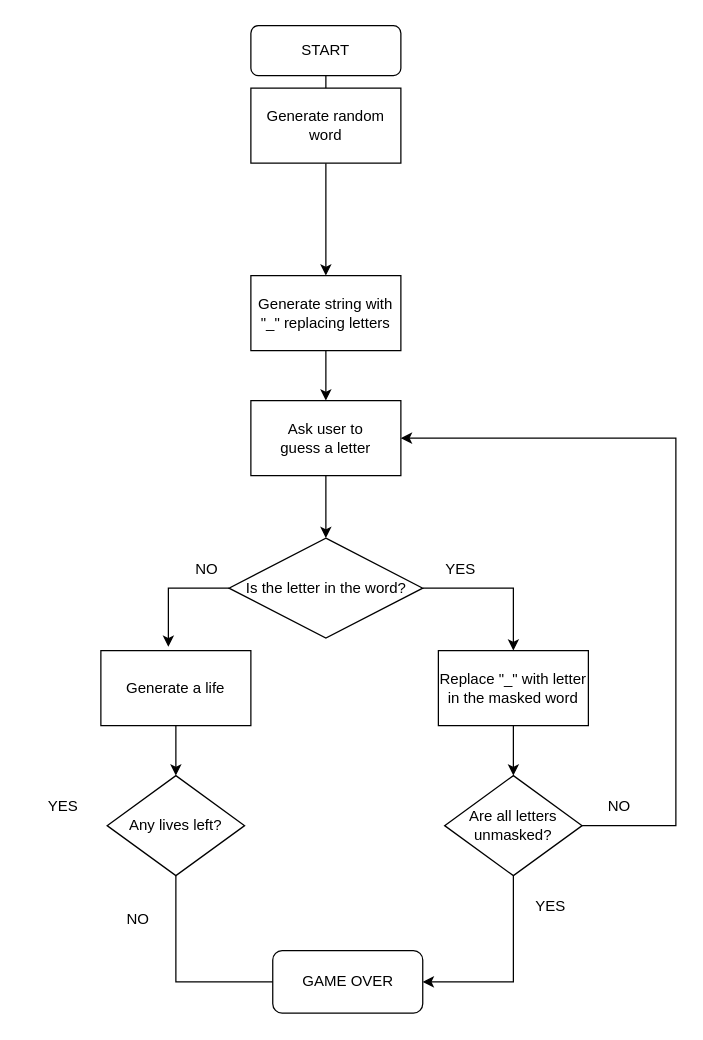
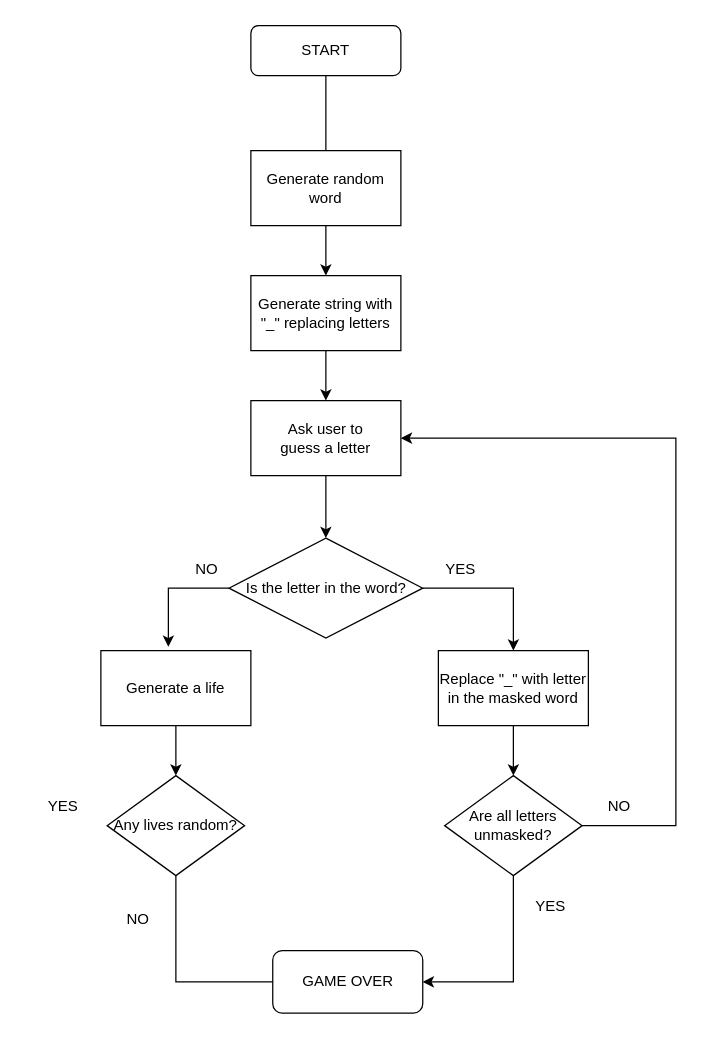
node "Generate random word": moved (326, 126) -> (326, 188)
node "Any lives left?": label "Any lives left?" -> "Any lives random?"
